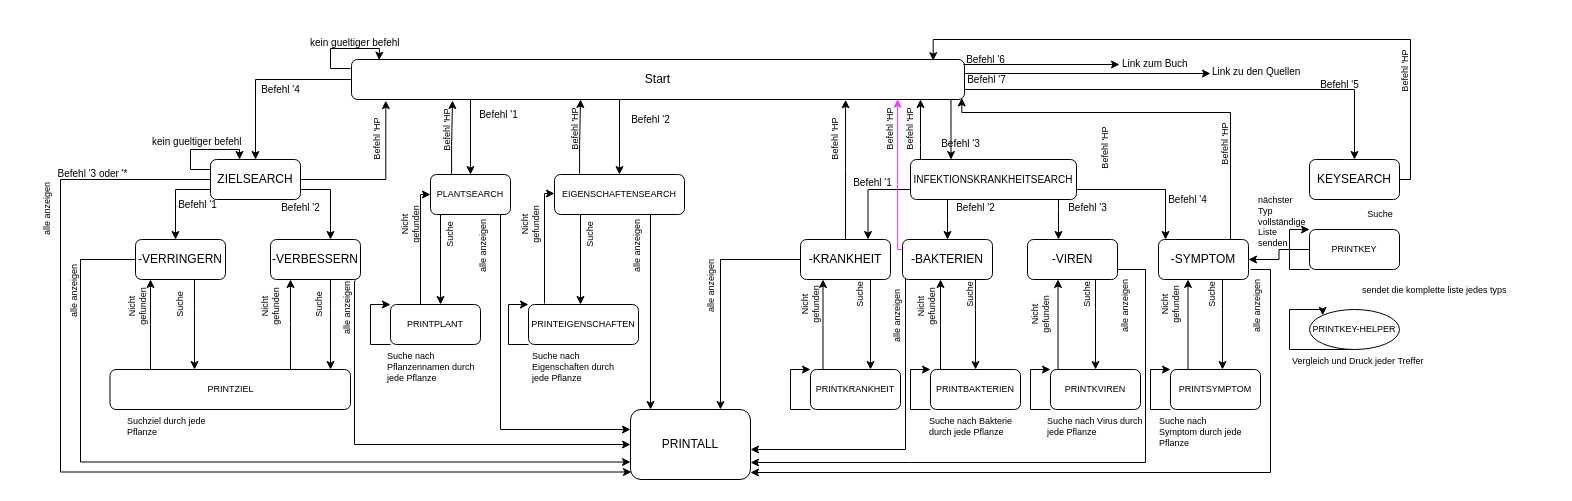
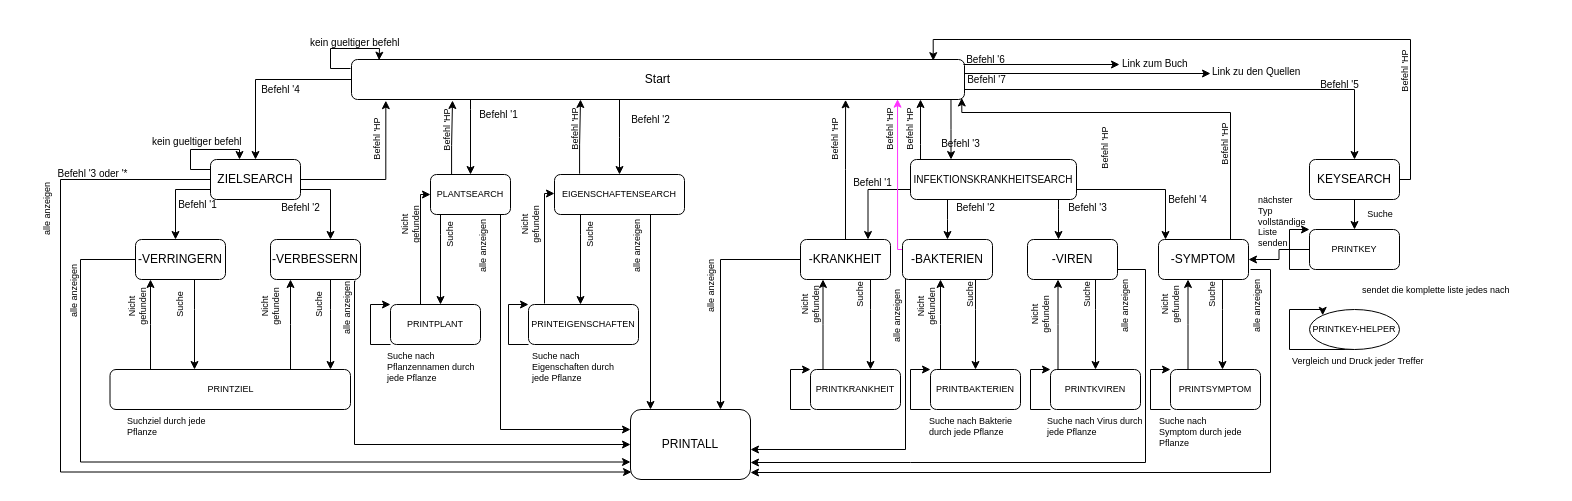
edge "KEYSEARCH" -> "PRINTKEY": added
node "sendet die komplette liste jedes typs": label "sendet die komplette liste jedes typs" -> "sendet die komplette liste jedes nach"
